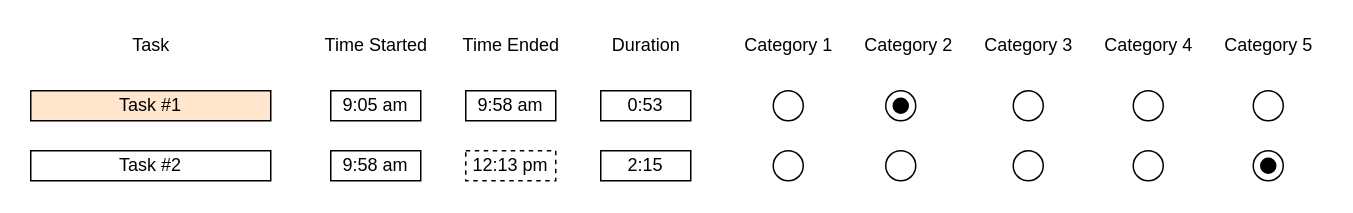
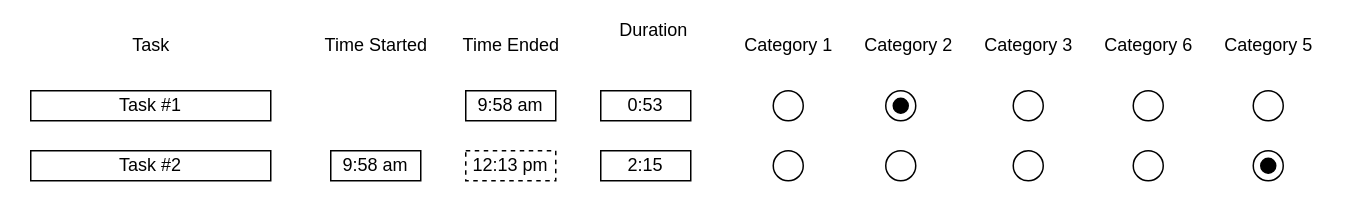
node "Duration": moved (646, 46) -> (653, 31)
node "Category 4": label "Category 4" -> "Category 6"
node "Task #1": fillcolor #ffe6cc -> #ffffff
node "9:05 am": removed
